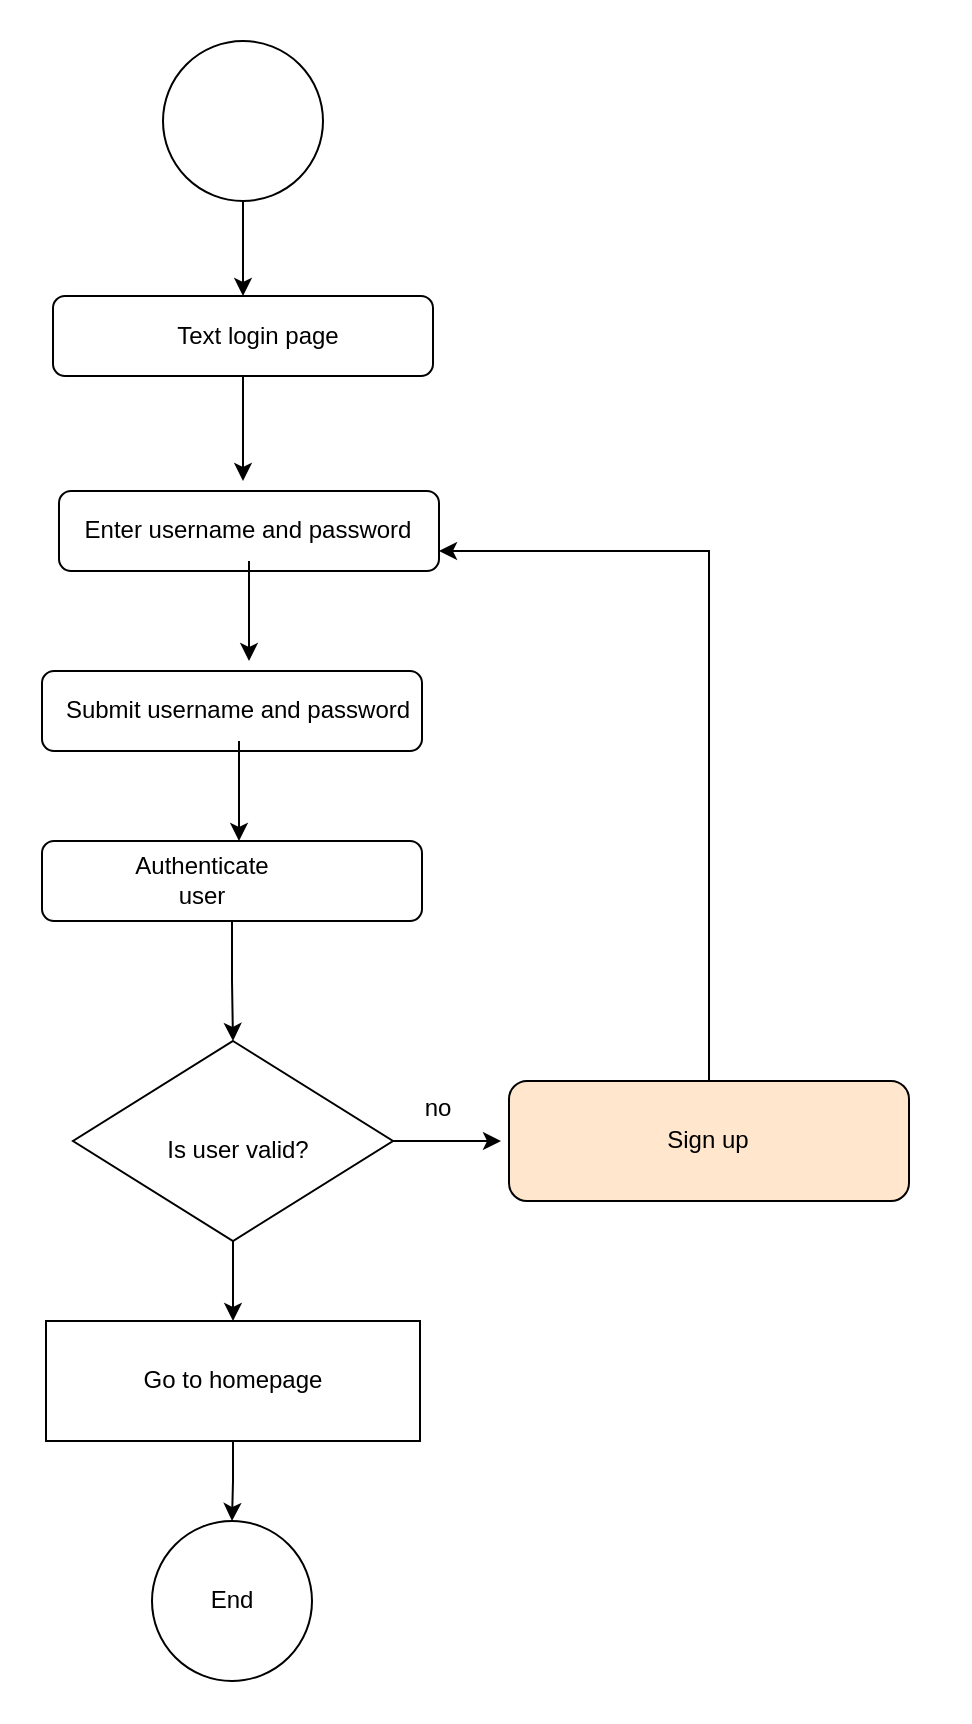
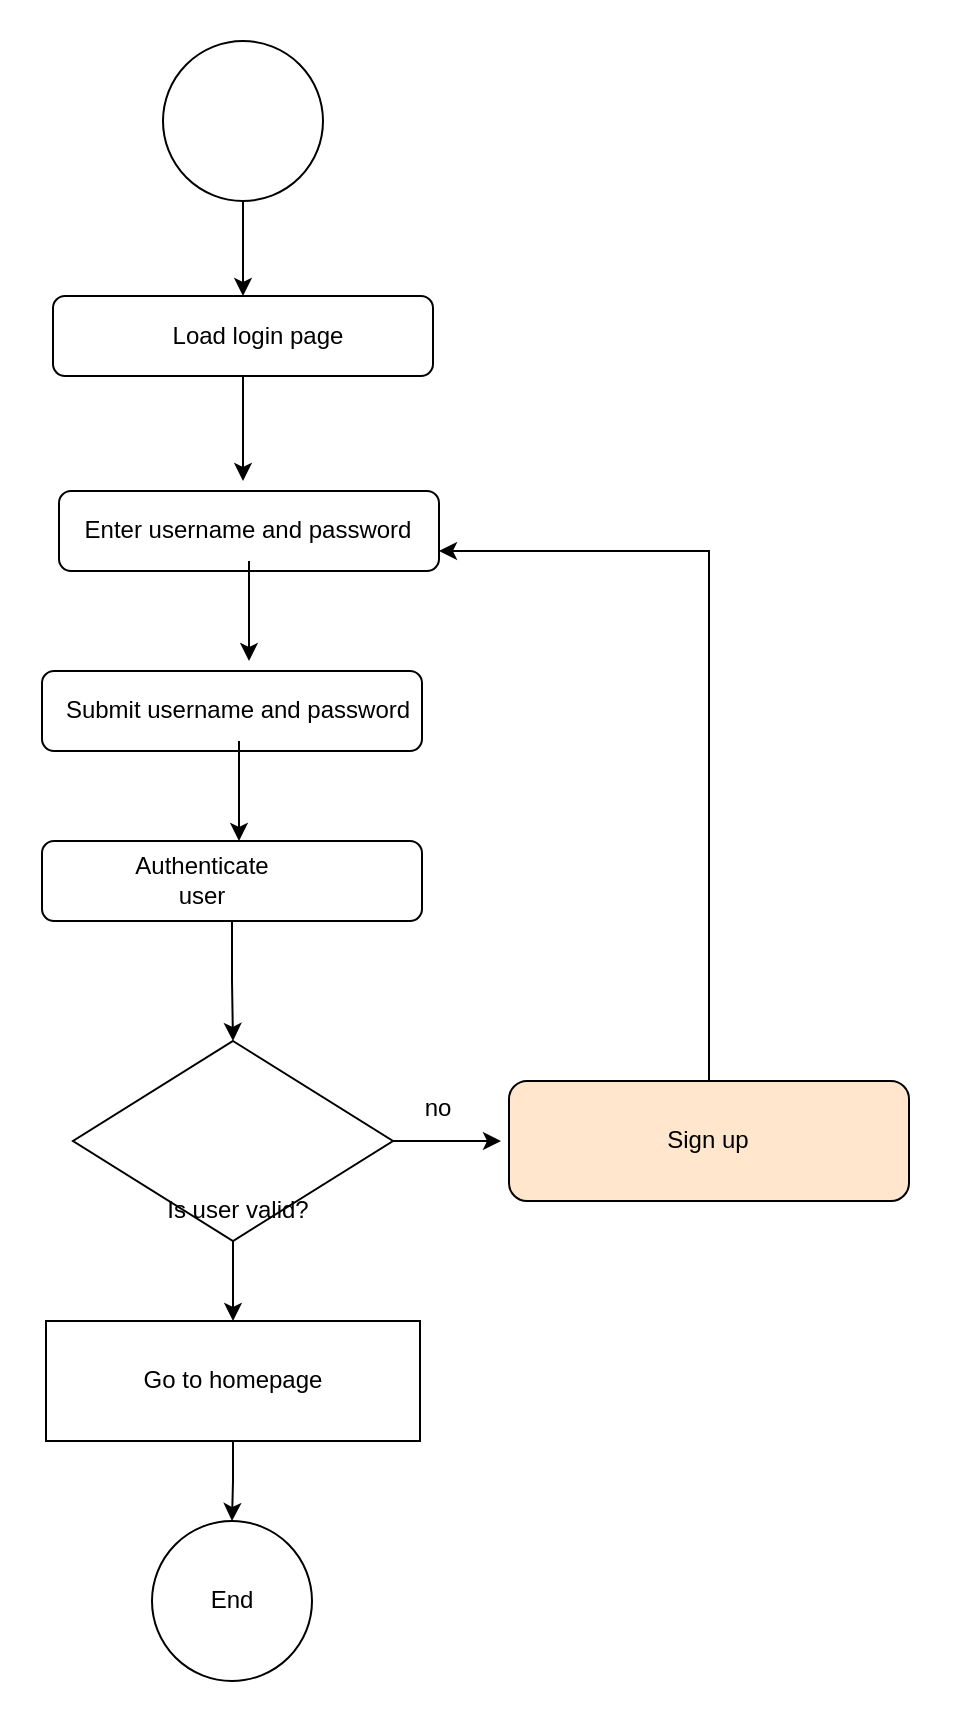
node "Text login page": label "Text login page" -> "Load login page"
node "Is user valid?": moved (239, 1151) -> (239, 1211)
